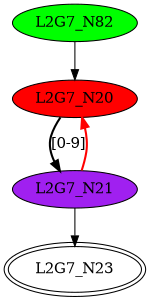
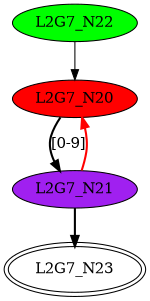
node "L2G7_N82": label "L2G7_N82" -> "L2G7_N22"
edge "L2G7_N21" -> "L2G7_N23": style solid -> bold
